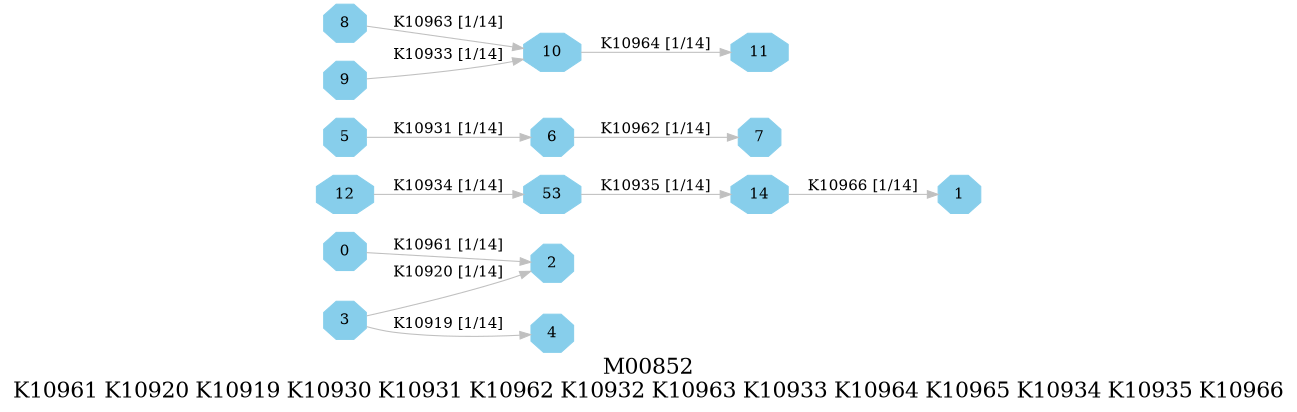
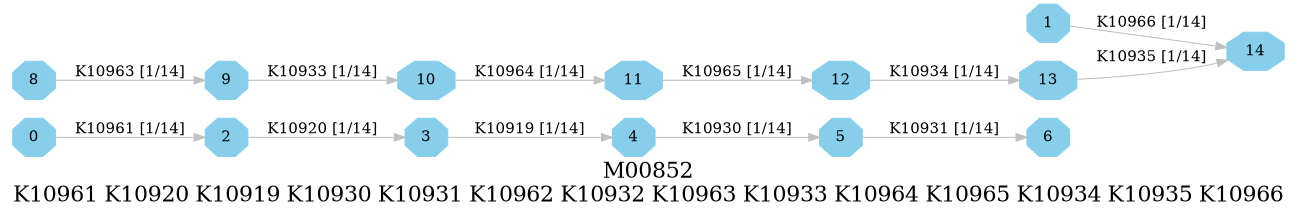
edge "8" -> "10": now "8" -> "9"
edge "11" -> "12": added, label "K10965 [1/14]"
edge "4" -> "5": added, label "K10930 [1/14]"
node "7": removed
node "53": label "53" -> "13"
edge "14" -> "1": reversed
edge "3" -> "2": reversed
